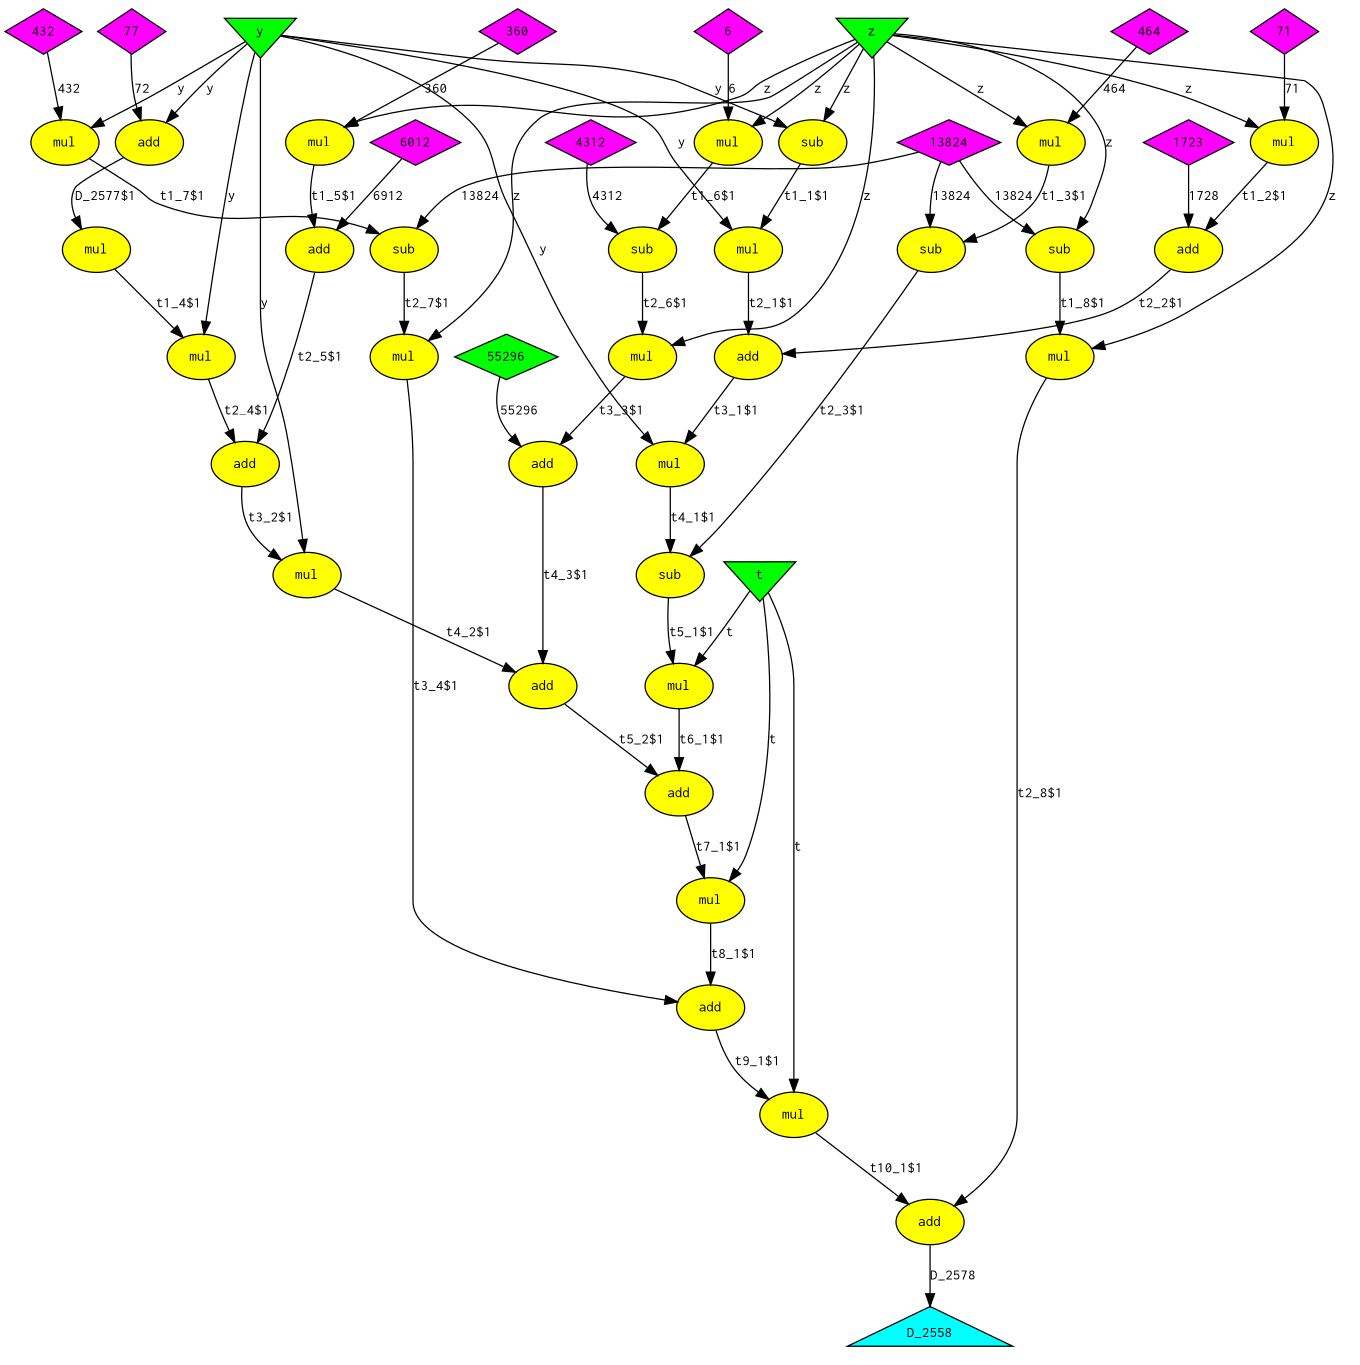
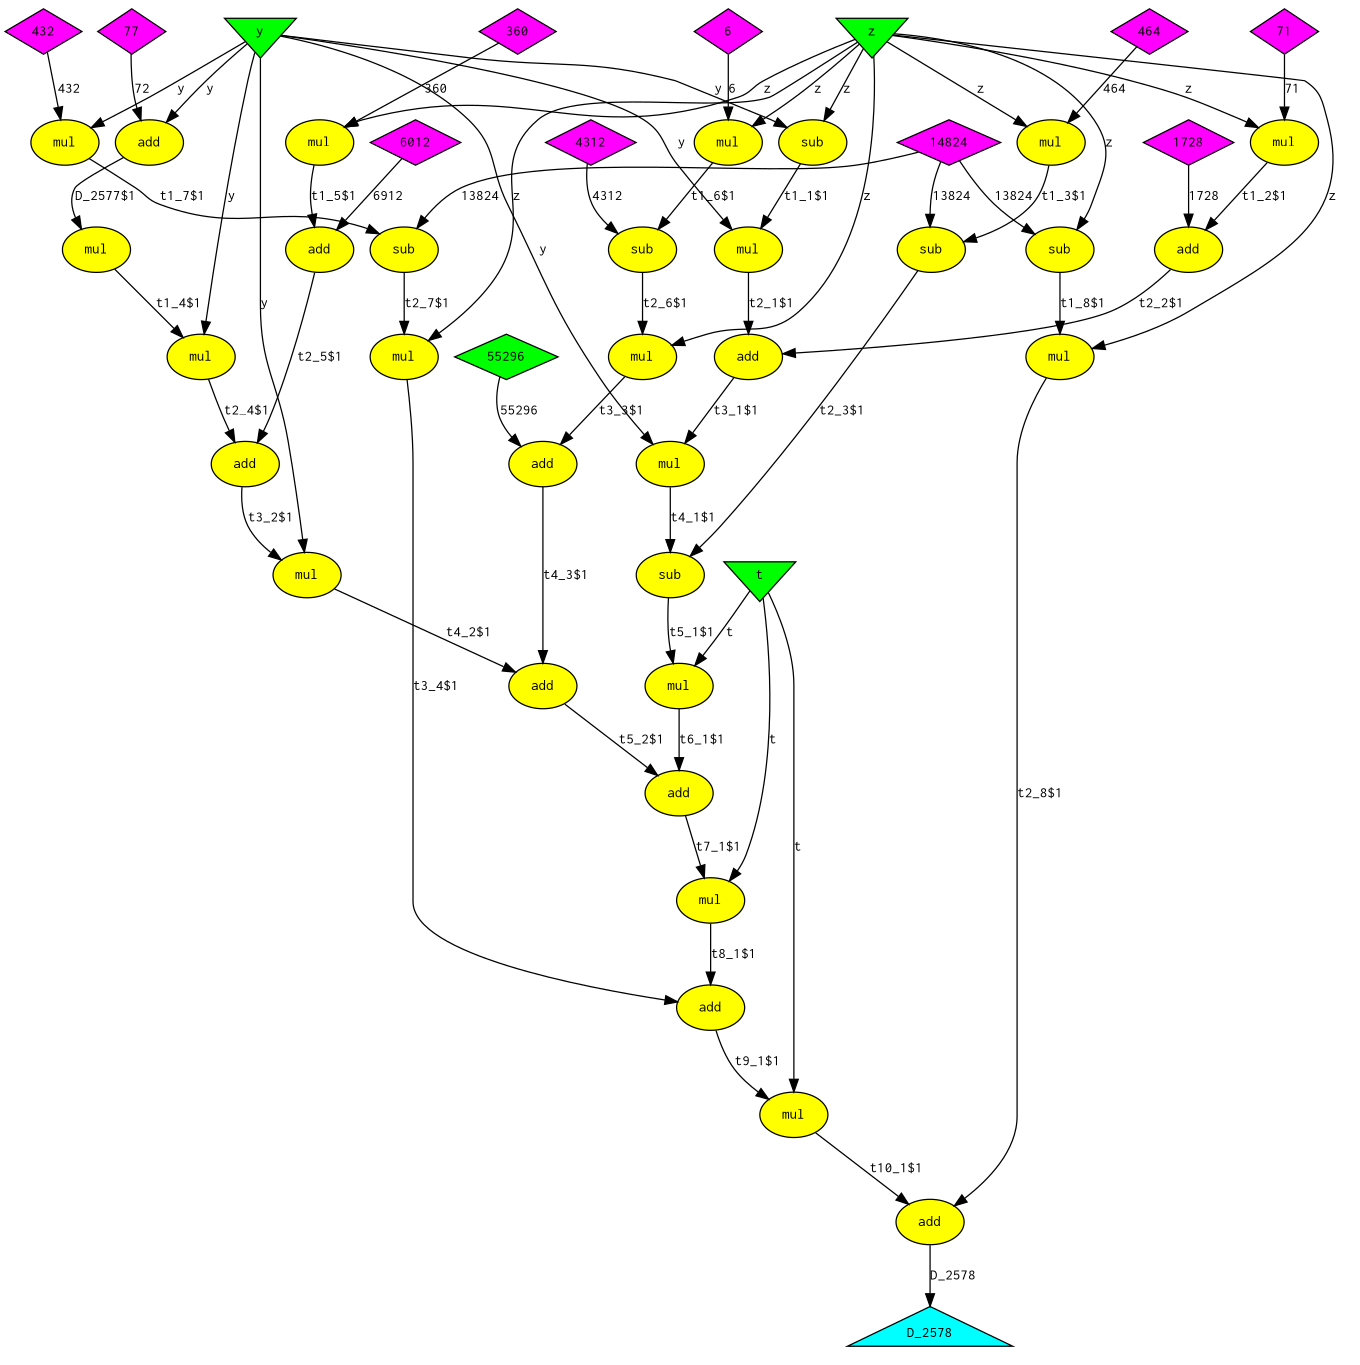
node "13824": label "13824" -> "14824"
node "1723": label "1723" -> "1728"
node "D_2558": label "D_2558" -> "D_2578"
